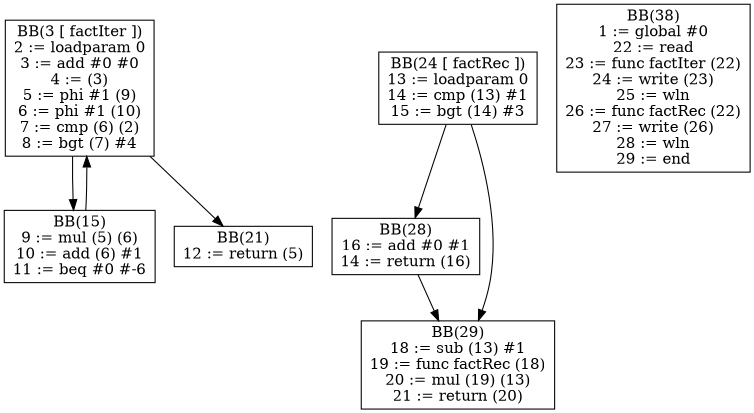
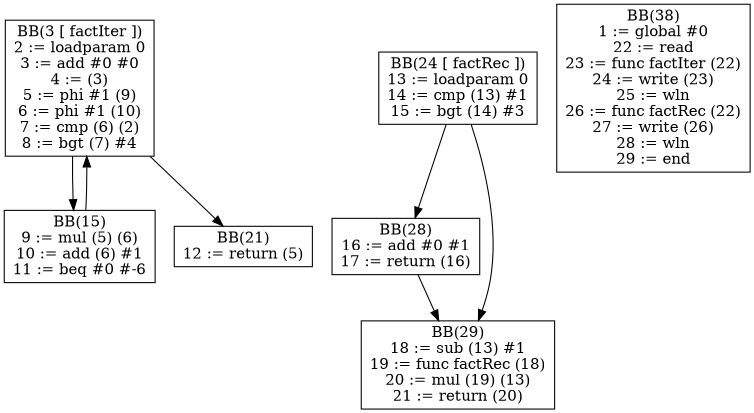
node "BB(28) 16 := add #0 #1 14 := return (16)": label "BB(28) 16 := add #0 #1 14 := return (16)" -> "BB(28) 16 := add #0 #1 17 := return (16)"
